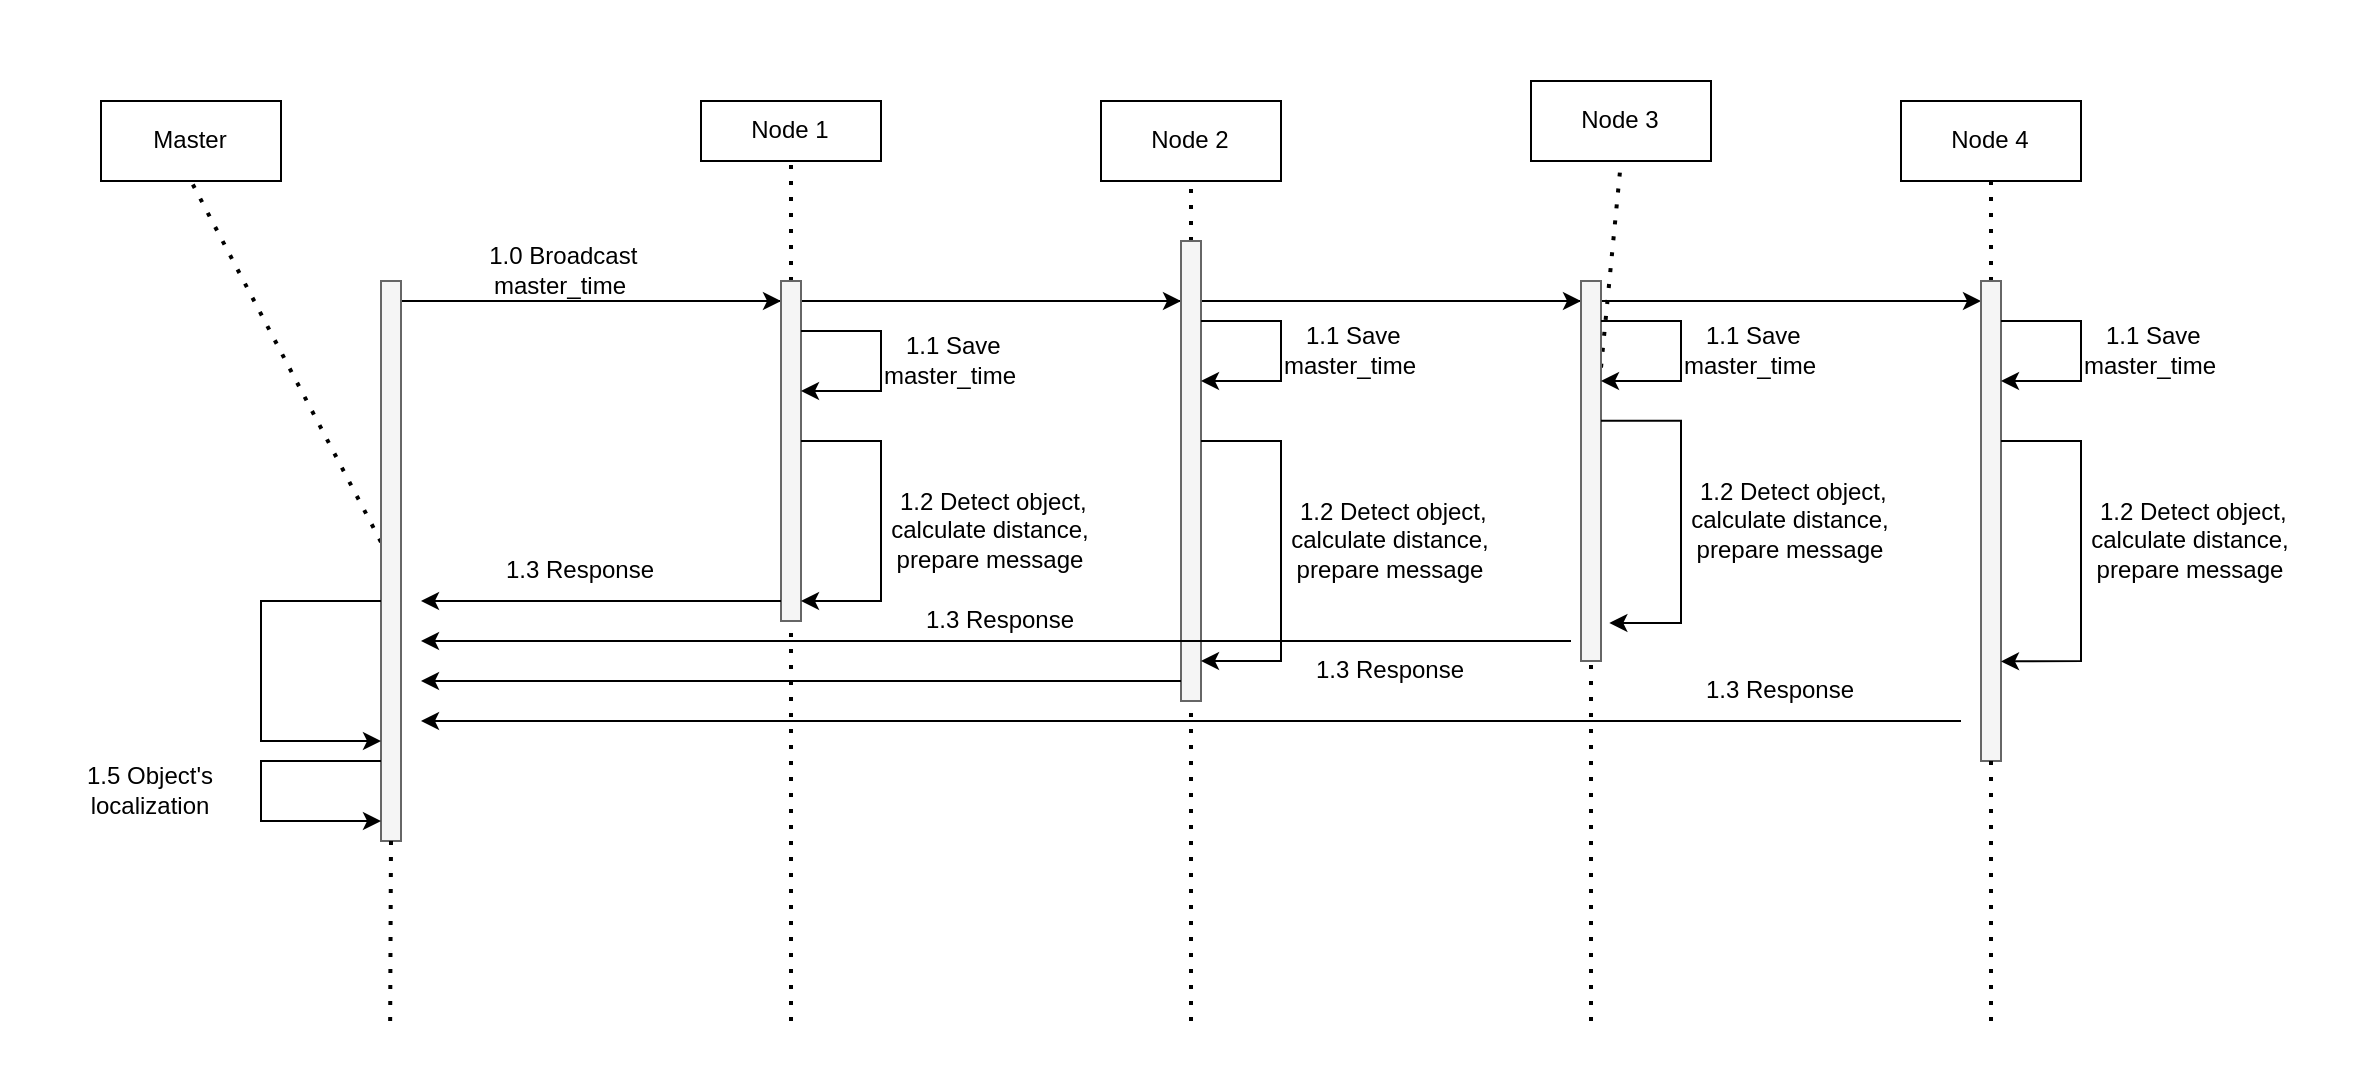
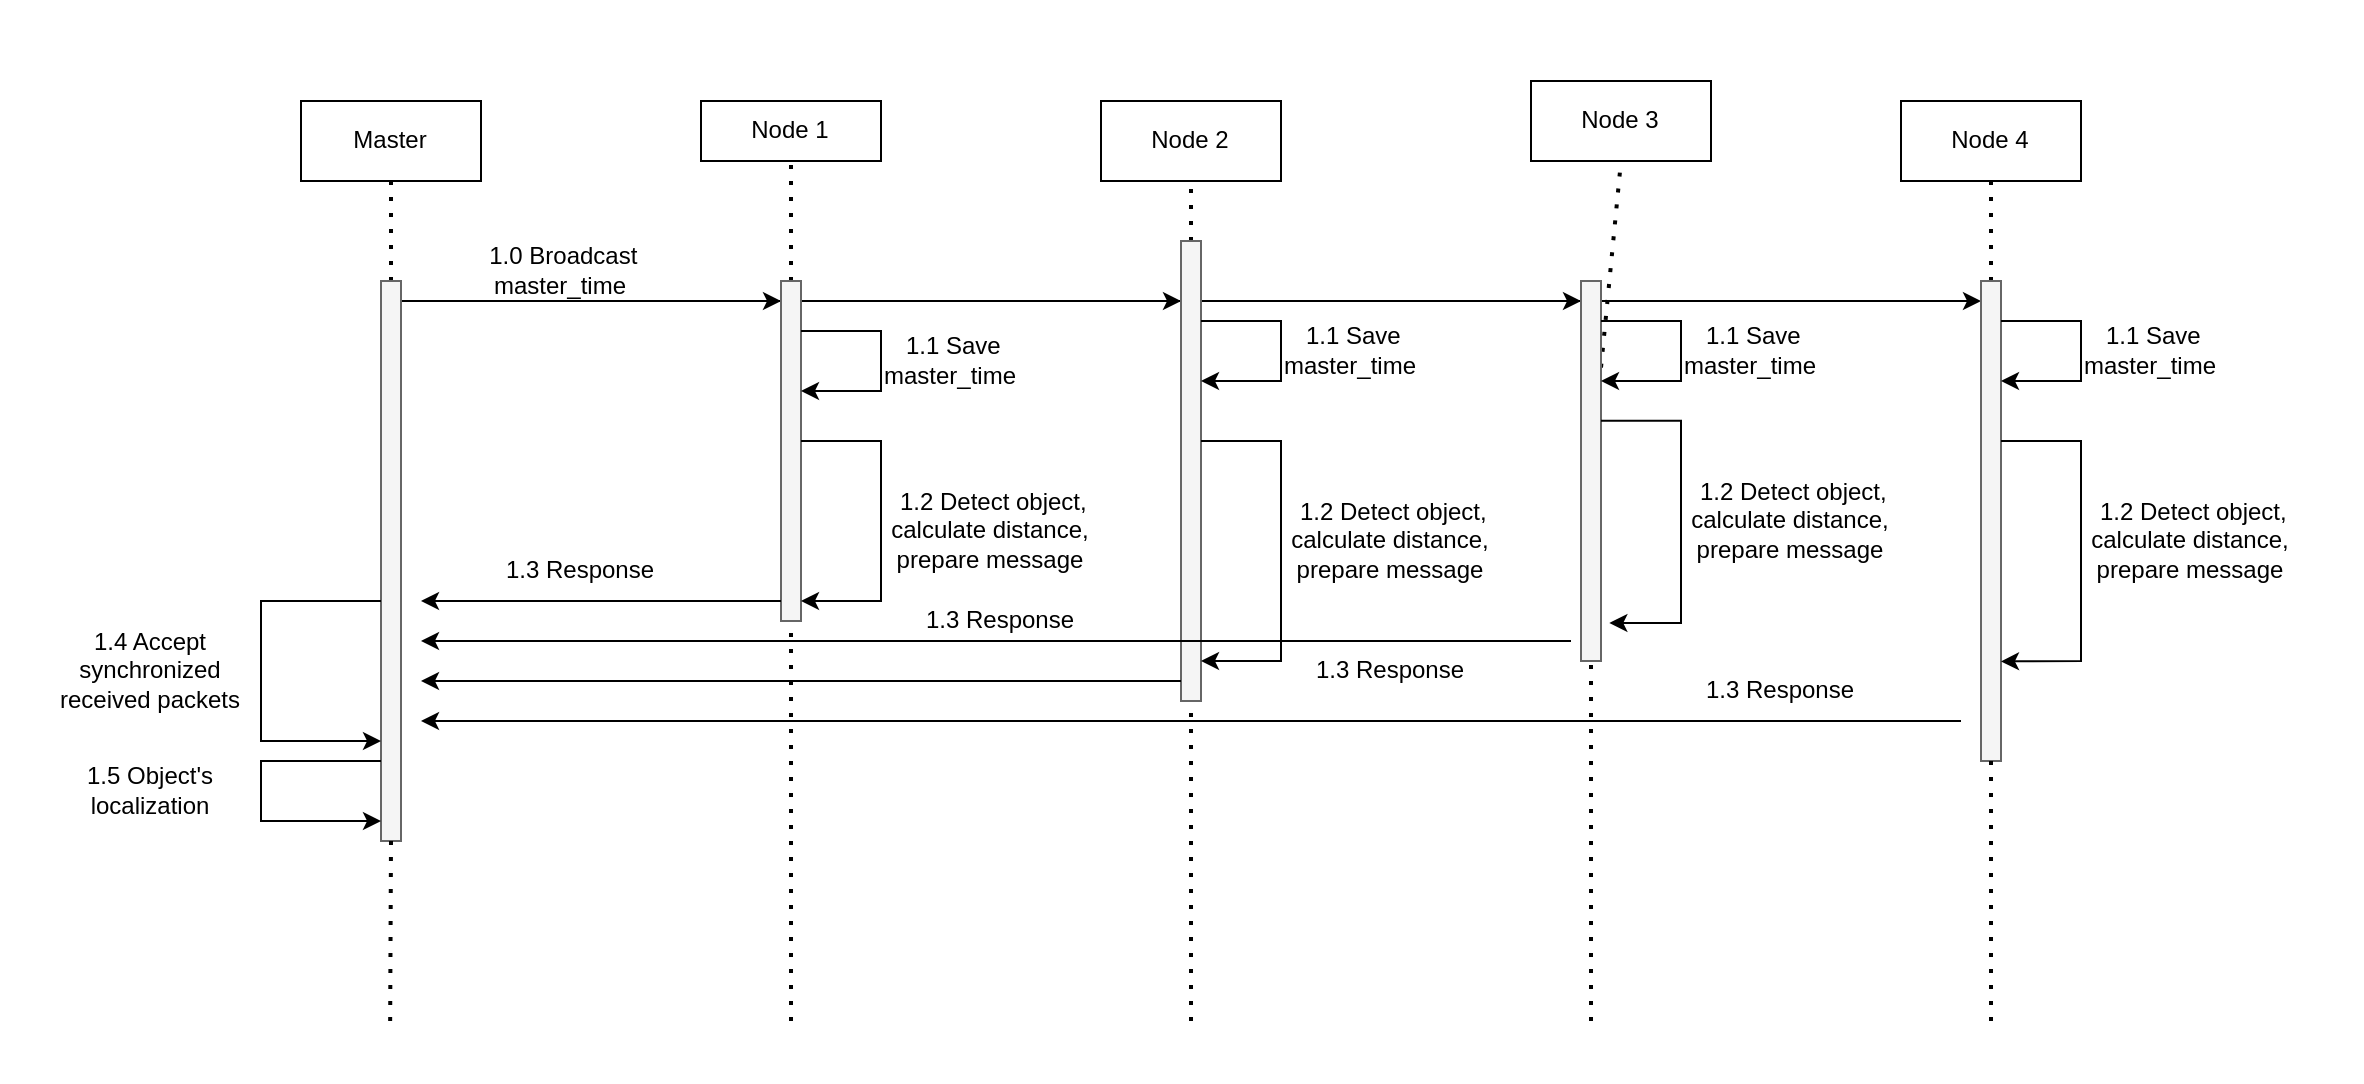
node "Master": moved (191, 141) -> (391, 141)
node "1.4 Accept synchronized received packets": added
